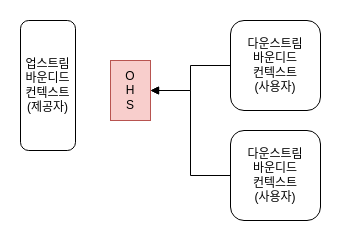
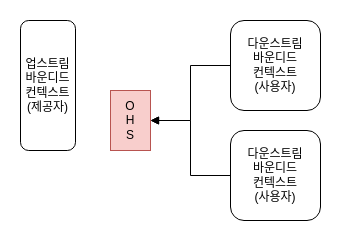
node "O H S": moved (131, 91) -> (131, 121)
